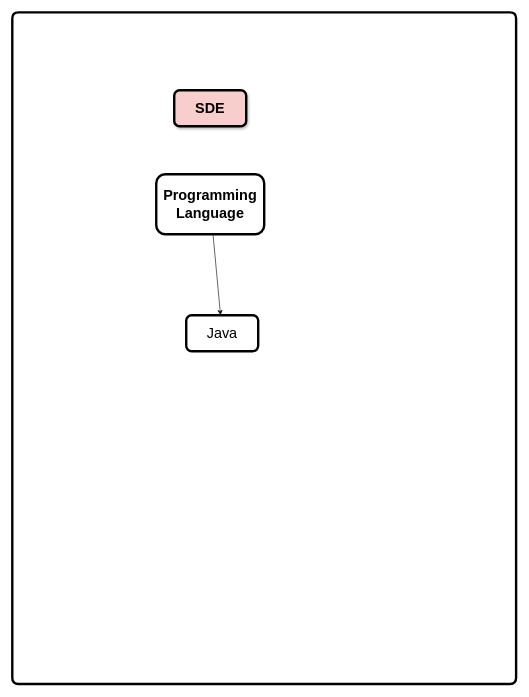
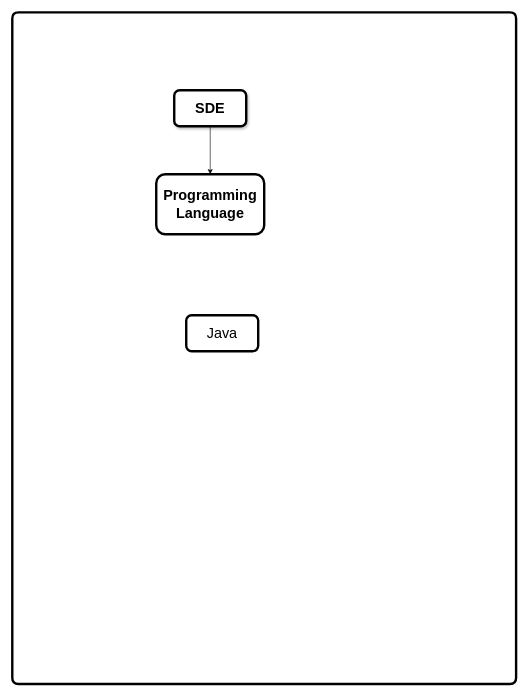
node "SDE": fillcolor #f8cecc -> #ffffff
edge "SDE" -> "Programming Language": added
edge "Programming Language" -> "Java": removed
